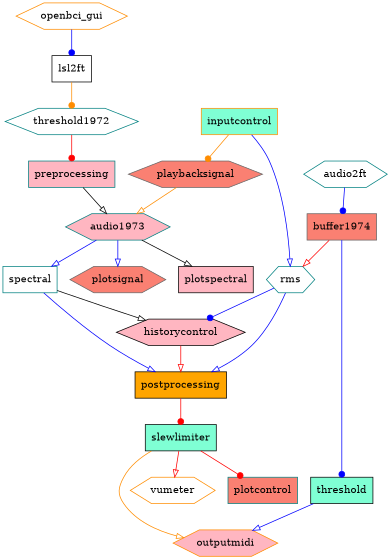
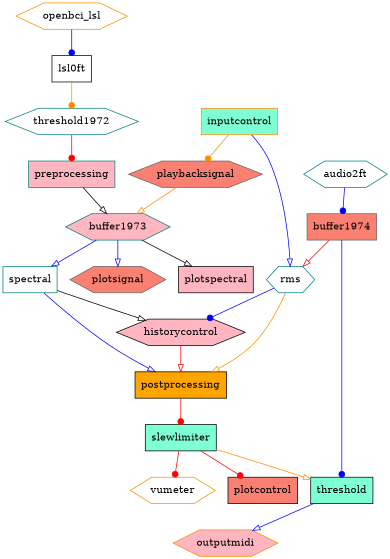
node "openbci_gui": label "openbci_gui" -> "openbci_lsl"
node "lsl2ft": label "lsl2ft" -> "lsl0ft"
node "audio1973": label "audio1973" -> "buffer1973"
edge "rms" -> "postprocessing": color blue -> darkorange
edge "slewlimiter" -> "vumeter": arrowhead onormal -> dot
node "plotcontrol": color teal -> black
edge "slewlimiter" -> "outputmidi": now "slewlimiter" -> "threshold"
